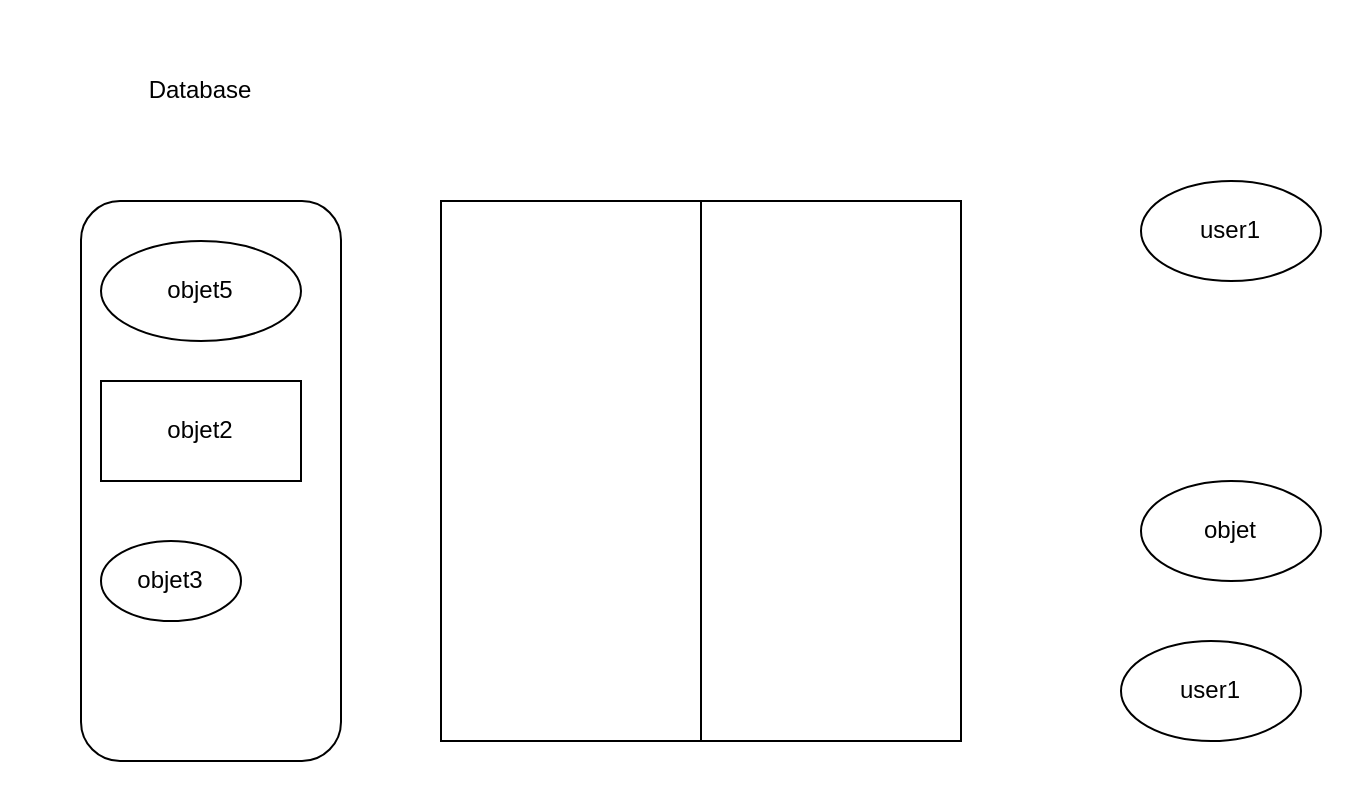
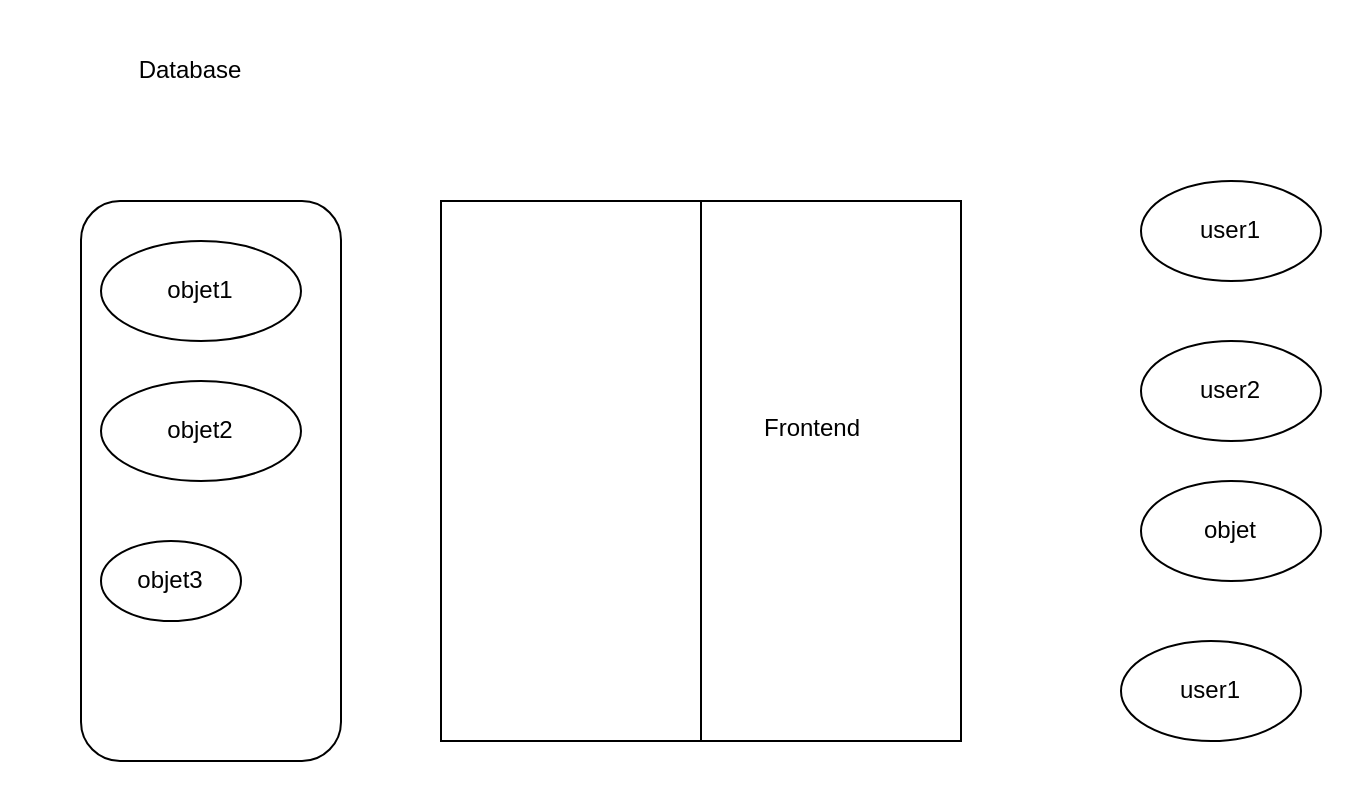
node "Database": moved (201, 91) -> (191, 71)
node "objet5": label "objet5" -> "objet1"
node "user2": added
node "objet2": shape rectangle -> ellipse
node "Frontend": added
